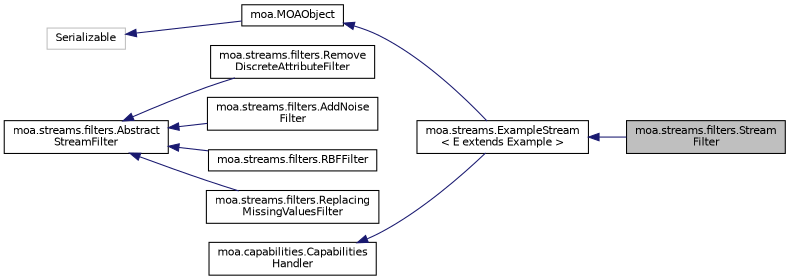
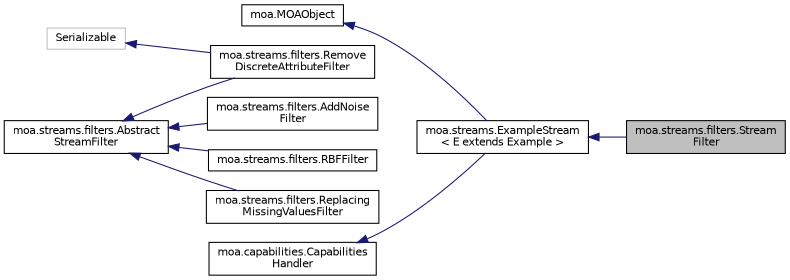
edge "moa.MOAObject" -> "Serializable": now "moa.streams.filters.Remove DiscreteAttributeFilter" -> "Serializable"
